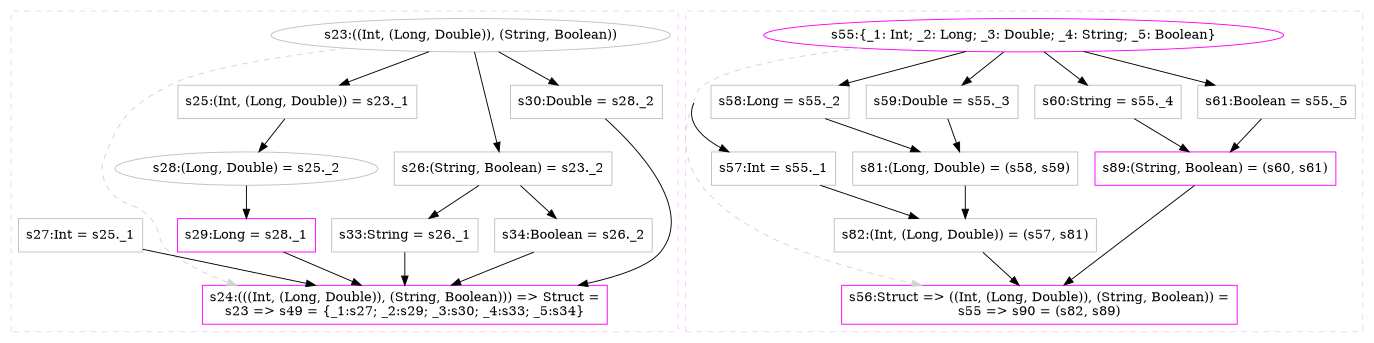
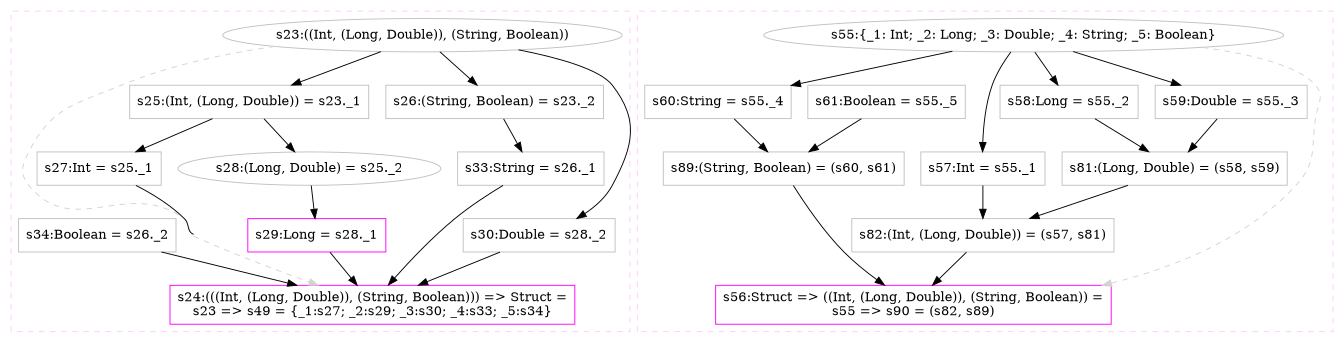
node "s55:{_1: Int; _2: Long; _3: Double; _4: String; _5: Boolean}": color magenta -> gray
edge "s55:{_1: Int; _2: Long; _3: Double; _4: String; _5: Boolean}" -> "s61:Boolean = s55._5": removed
edge "s25:(Int, (Long, Double)) = s23._1" -> "s27:Int = s25._1": added
node "s89:(String, Boolean) = (s60, s61)": color magenta -> gray
edge "s26:(String, Boolean) = s23._2" -> "s34:Boolean = s26._2": removed
